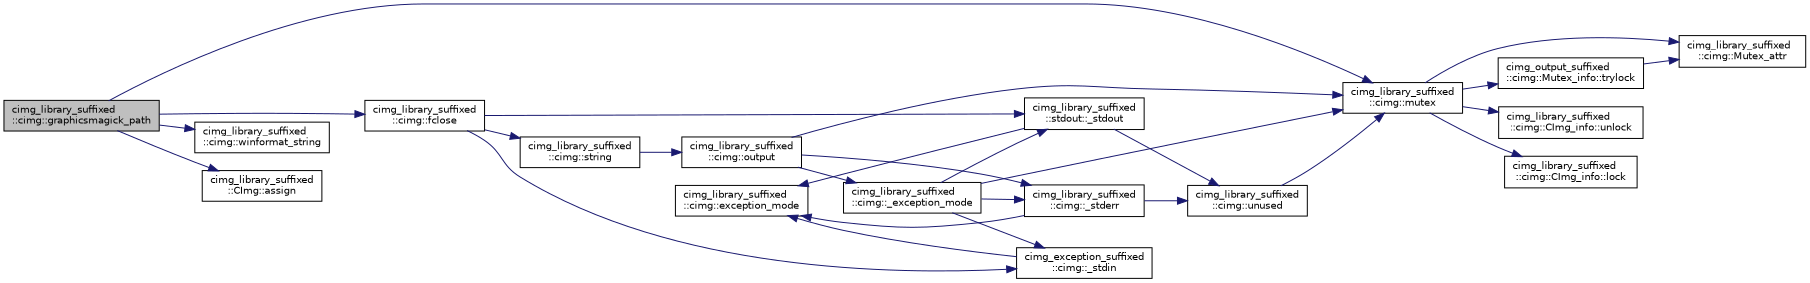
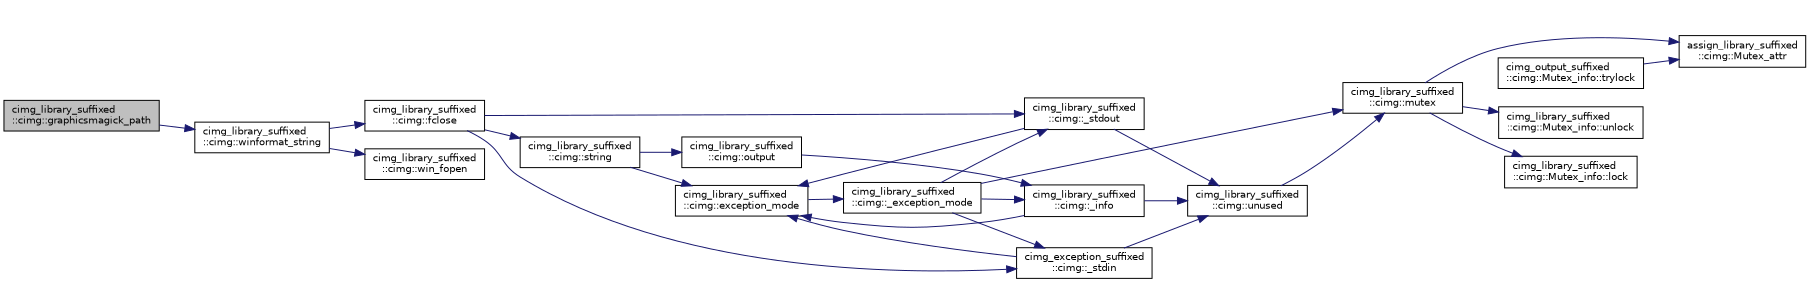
edge "cimg_library_suffixed ::cimg::graphicsmagick_path" -> "cimg_library_suffixed ::cimg::mutex": removed
node "cimg_library_suffixed ::cimg::Mutex_attr": label "cimg_library_suffixed ::cimg::Mutex_attr" -> "assign_library_suffixed ::cimg::Mutex_attr"
edge "cimg_library_suffixed ::cimg::output" -> "cimg_library_suffixed ::cimg::mutex": removed
edge "cimg_library_suffixed ::cimg::mutex" -> "cimg_output_suffixed ::cimg::Mutex_info::trylock": removed
edge "cimg_library_suffixed ::cimg::graphicsmagick_path" -> "cimg_library_suffixed ::cimg::fclose": now "cimg_library_suffixed ::cimg::winformat_string" -> "cimg_library_suffixed ::cimg::fclose"
node "cimg_library_suffixed ::stdout::_stdout": label "cimg_library_suffixed ::stdout::_stdout" -> "cimg_library_suffixed ::cimg::_stdout"
node "cimg_library_suffixed ::cimg::CImg_info::unlock": label "cimg_library_suffixed ::cimg::CImg_info::unlock" -> "cimg_library_suffixed ::cimg::Mutex_info::unlock"
node "cimg_library_suffixed ::cimg::win_fopen": added
node "cimg_library_suffixed ::cimg::CImg_info::lock": label "cimg_library_suffixed ::cimg::CImg_info::lock" -> "cimg_library_suffixed ::cimg::Mutex_info::lock"
edge "cimg_library_suffixed ::cimg::output" -> "cimg_library_suffixed ::cimg::_exception_mode": now "cimg_library_suffixed ::cimg::exception_mode" -> "cimg_library_suffixed ::cimg::_exception_mode"
edge "cimg_library_suffixed ::cimg::string" -> "cimg_library_suffixed ::cimg::exception_mode": added
node "cimg_library_suffixed ::CImg::assign": removed
node "cimg_library_suffixed ::cimg::_stderr": label "cimg_library_suffixed ::cimg::_stderr" -> "cimg_library_suffixed ::cimg::_info"
edge "cimg_exception_suffixed ::cimg::_stdin" -> "cimg_library_suffixed ::cimg::unused": added
